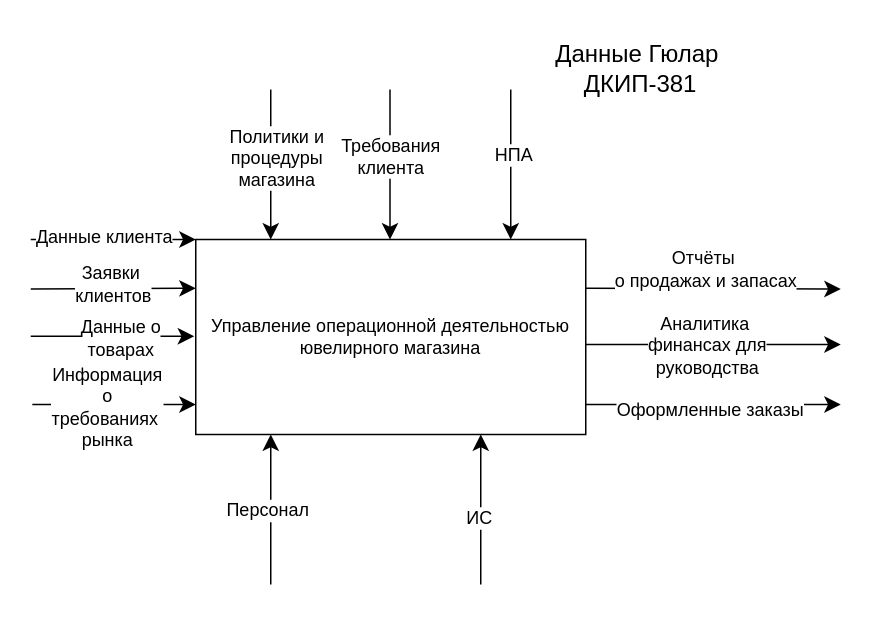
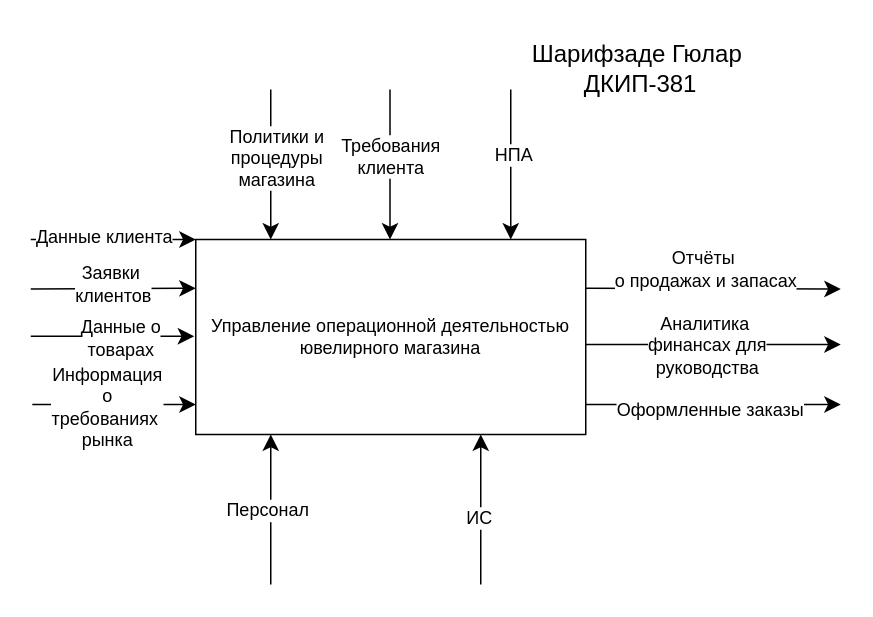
node "Данные Гюлар ДКИП-381": label "Данные Гюлар ДКИП-381" -> "Шарифзаде Гюлар ДКИП-381"
